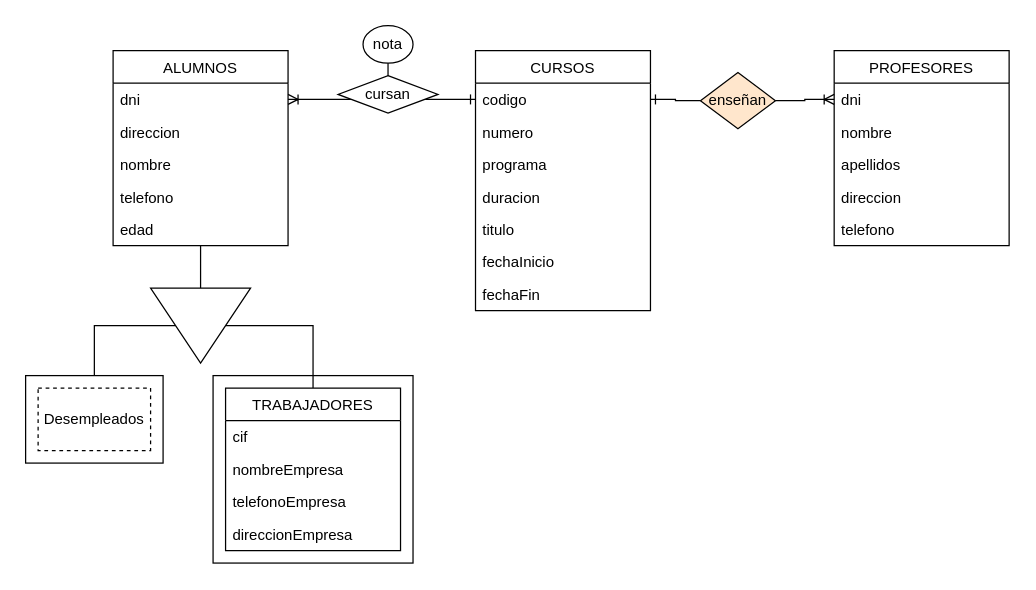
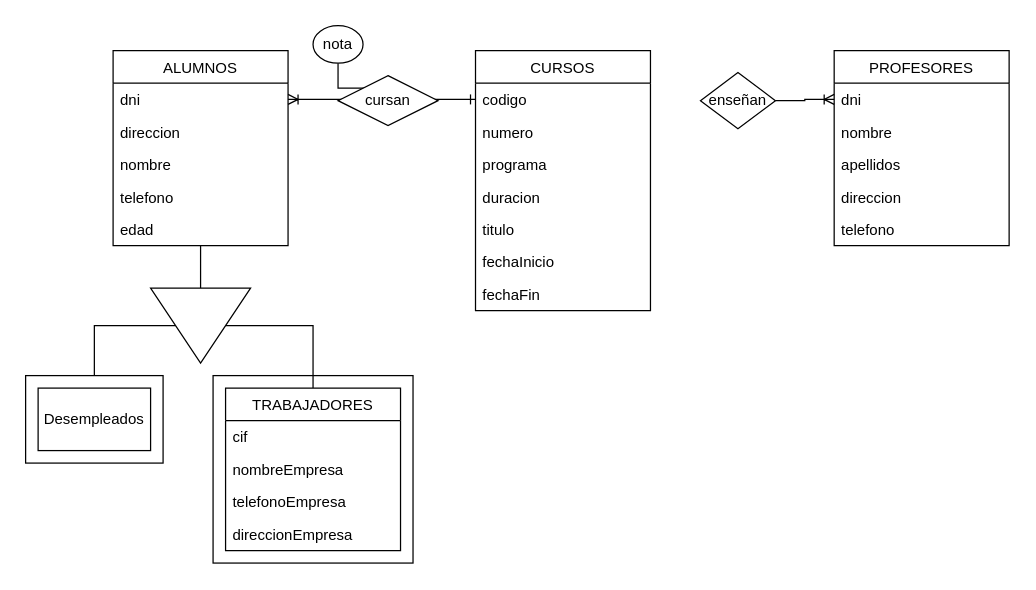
node "nota": moved (388, 44) -> (338, 44)
node "cursan": size 100x38 -> 100x50
edge "enseñan" -> "codigo": removed
node "enseñan": fillcolor #ffe6cc -> #ffffff
node "Desempleados": style dashed -> solid
